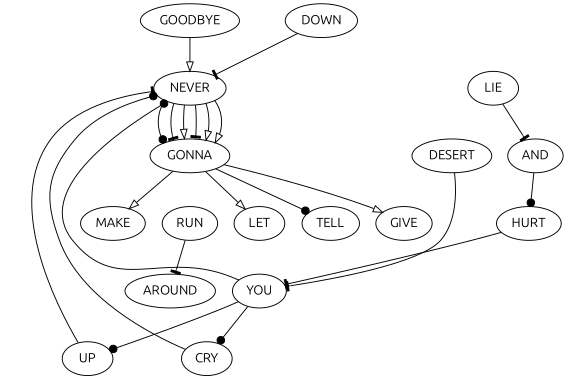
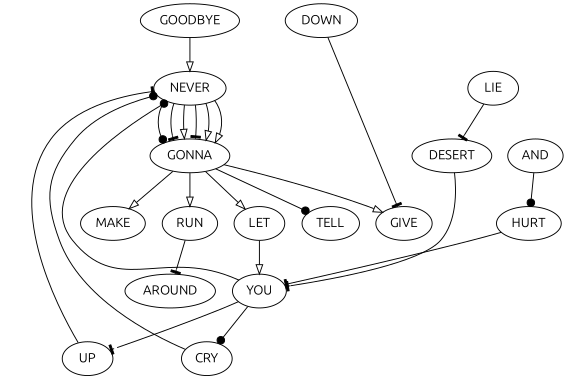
edge "DOWN" -> "NEVER": now "DOWN" -> "GIVE"
edge "LIE" -> "AND": now "LIE" -> "DESERT"
edge "GONNA" -> "RUN": added
edge "LET" -> "YOU": added
edge "YOU" -> "UP": arrowhead dot -> tee
